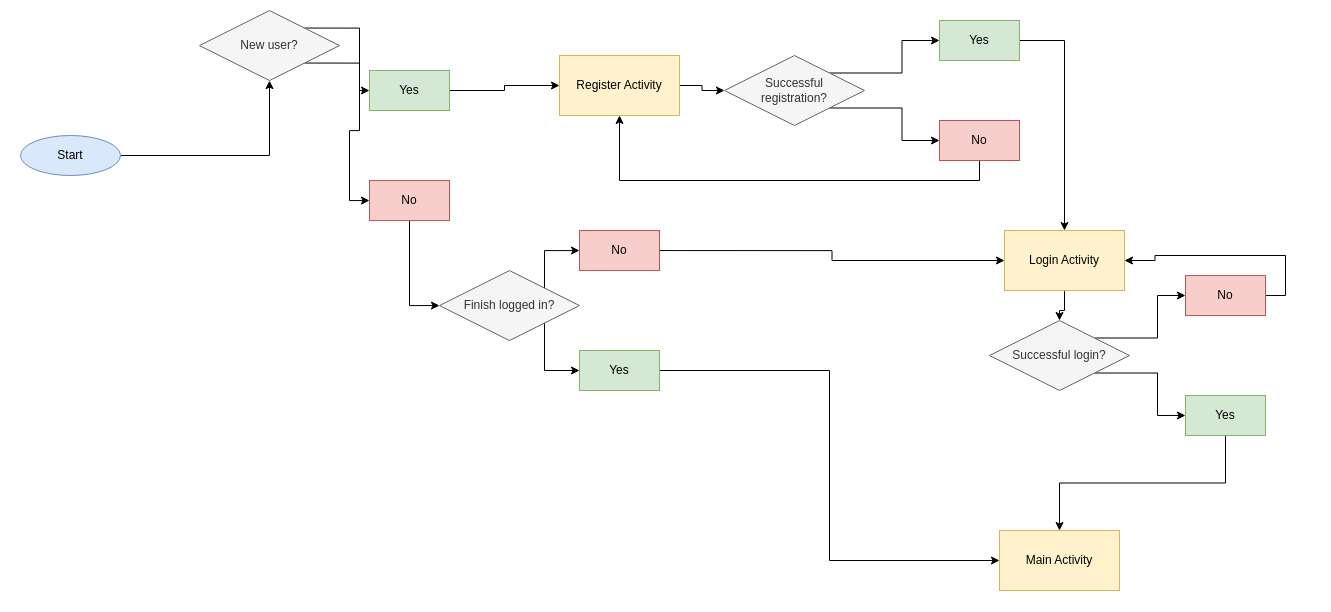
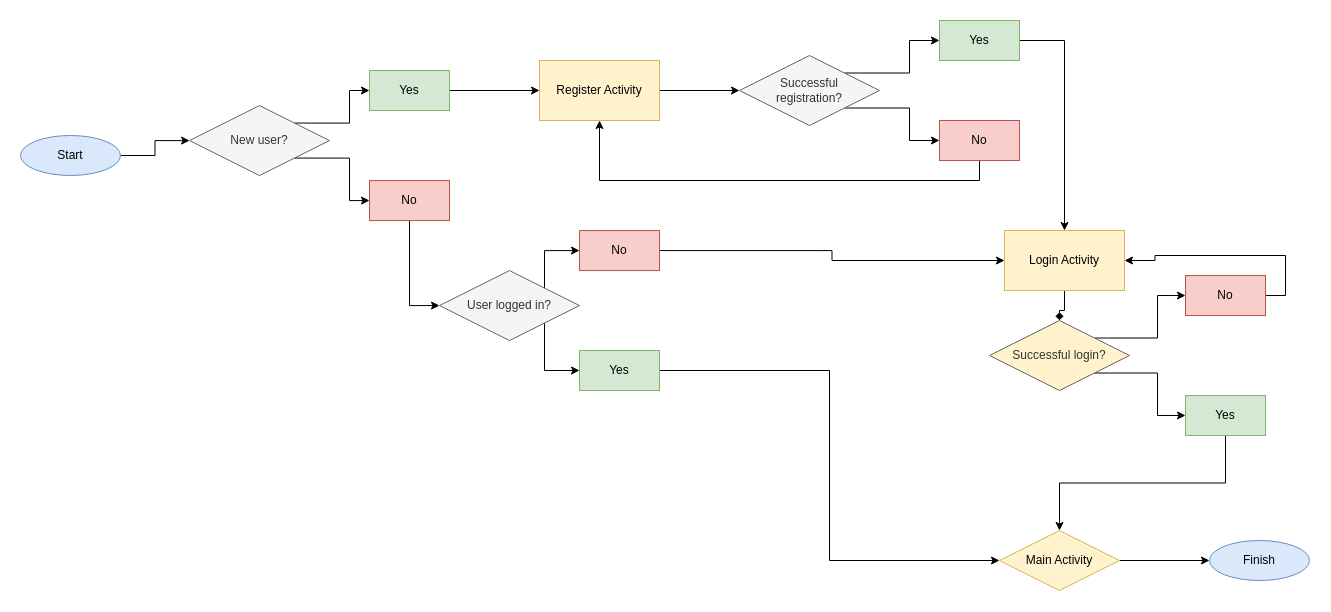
node "New user?": moved (270, 46) -> (260, 141)
node "Register Activity": moved (620, 86) -> (600, 91)
node "Successful registration?": moved (795, 91) -> (810, 91)
node "Finish logged in?": label "Finish logged in?" -> "User logged in?"
edge "Login Activity" -> "Successful login?": arrowhead classic -> diamond
node "Successful login?": fillcolor #f5f5f5 -> #fff2cc
node "Main Activity": shape rectangle -> diamond
edge "Main Activity" -> "Finish": added
node "Finish": added
